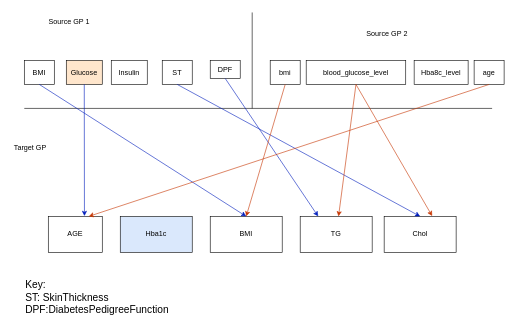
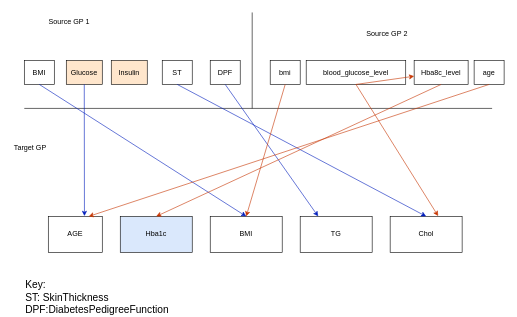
node "DPF": size 30x18 -> 30x24
node "Insulin": fillcolor #ffffff -> #ffe6cc
edge "blood_glucose_level" -> "TG": now "blood_glucose_level" -> "Hba8c_level"
edge "Hba8c_level" -> "Hba1c": added
node "Chol": moved (420, 234) -> (426, 234)
